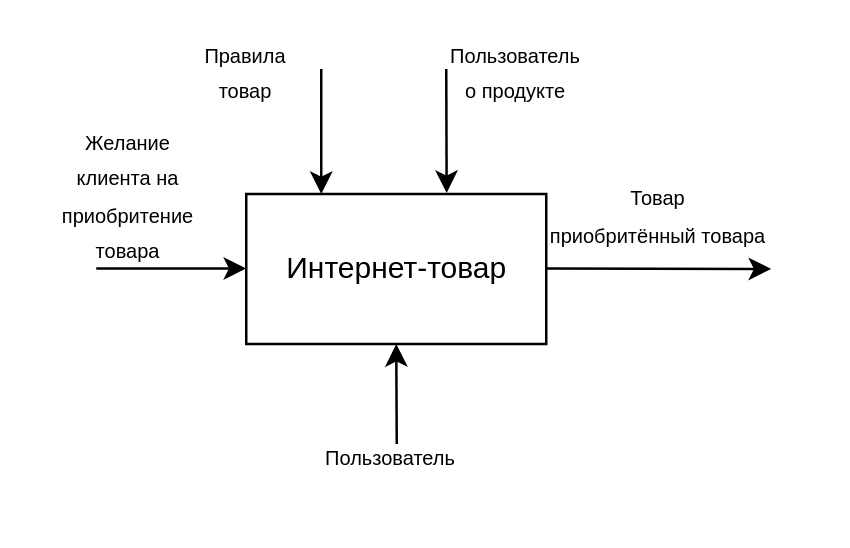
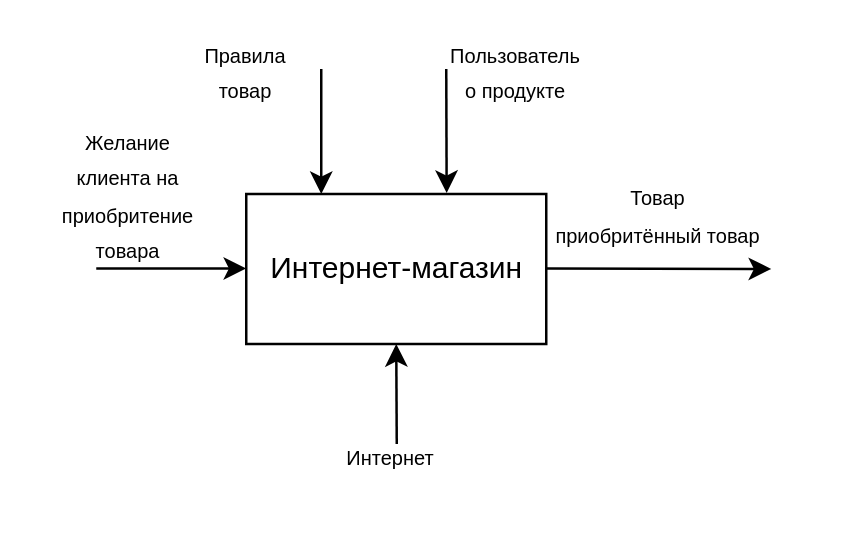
node "Товар приобритённый товара": label "Товар приобритённый товара" -> "Товар приобритённый товар"
node "Интернет-товар": label "Интернет-товар" -> "Интернет-магазин"
node "Пользователь": label "Пользователь" -> "Интернет"
